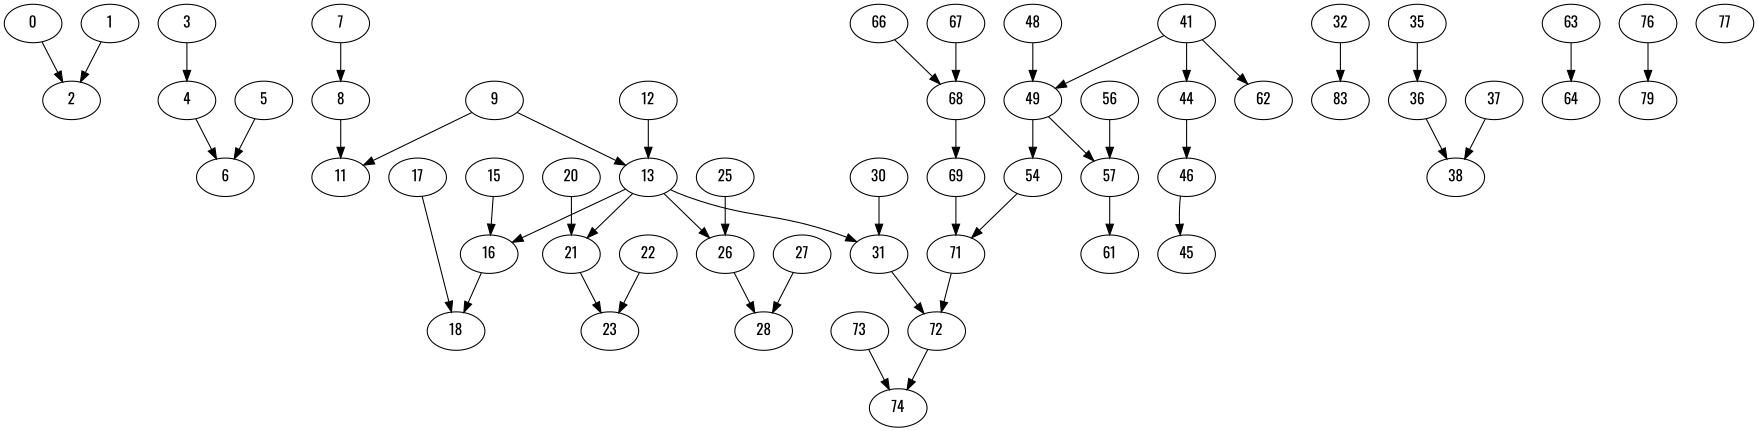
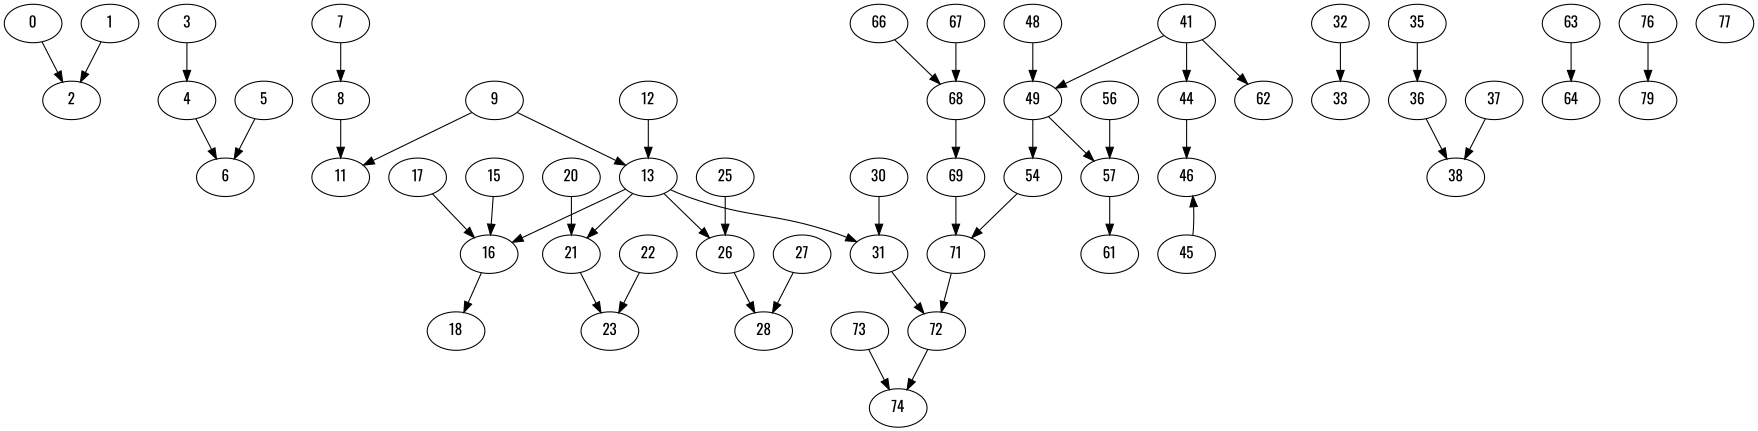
node "83": label "83" -> "33"
edge "46" -> "45": reversed
edge "17" -> "18": now "17" -> "16"
